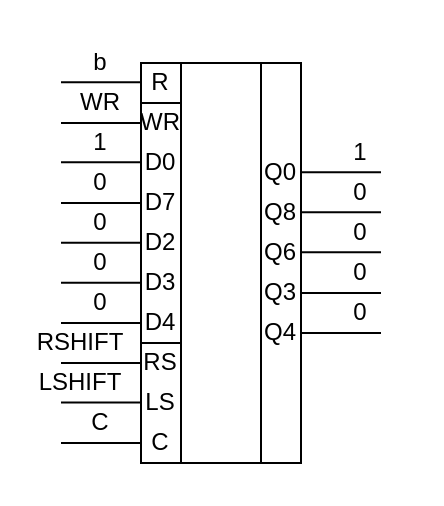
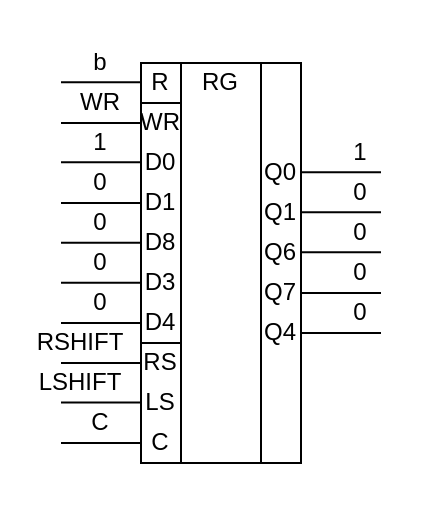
node "RG": added
node "D7": label "D7" -> "D1"
node "Q8": label "Q8" -> "Q1"
node "D2": label "D2" -> "D8"
node "Q3": label "Q3" -> "Q7"
